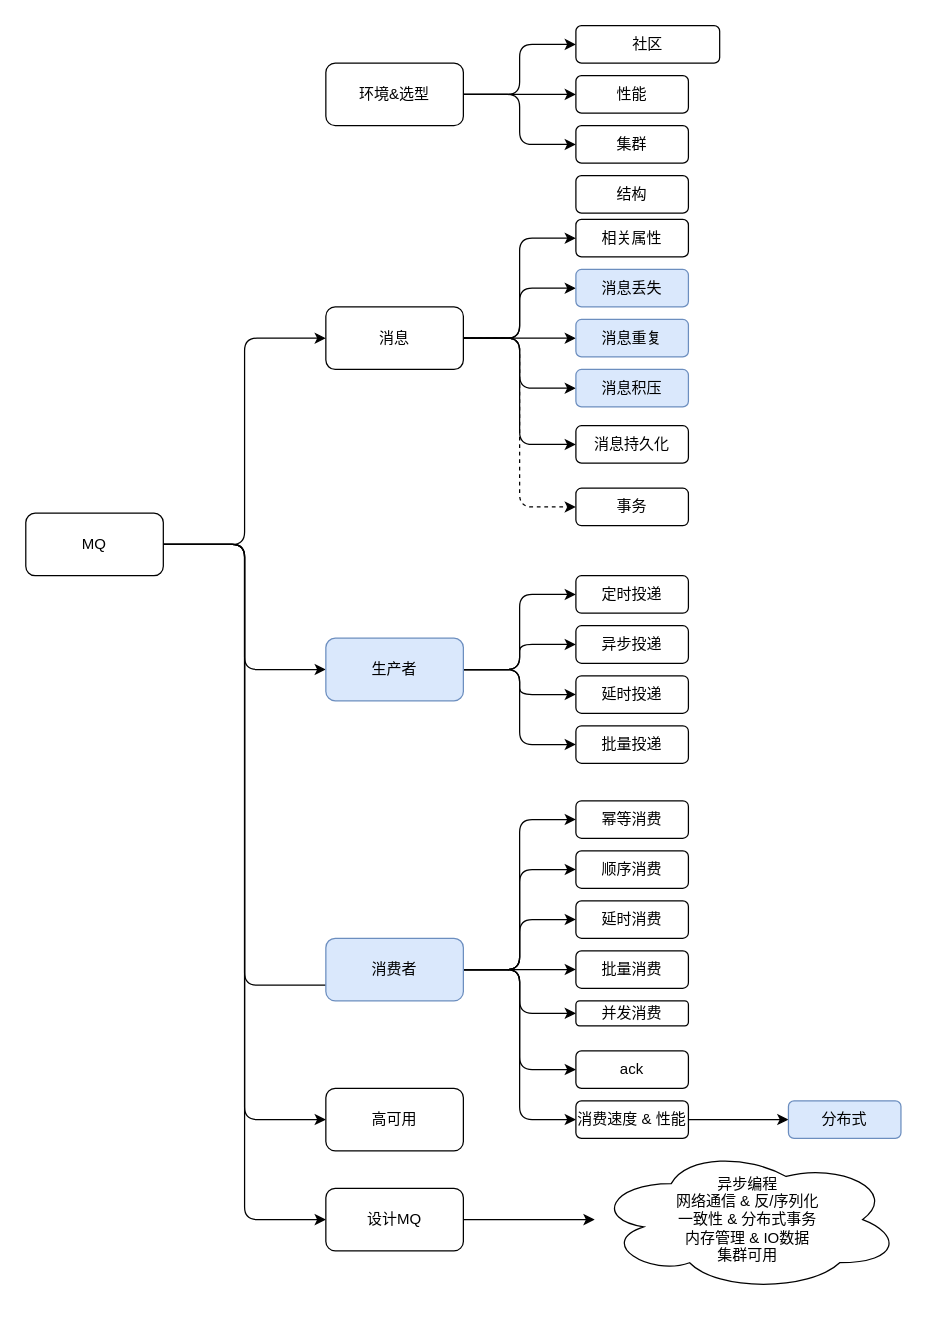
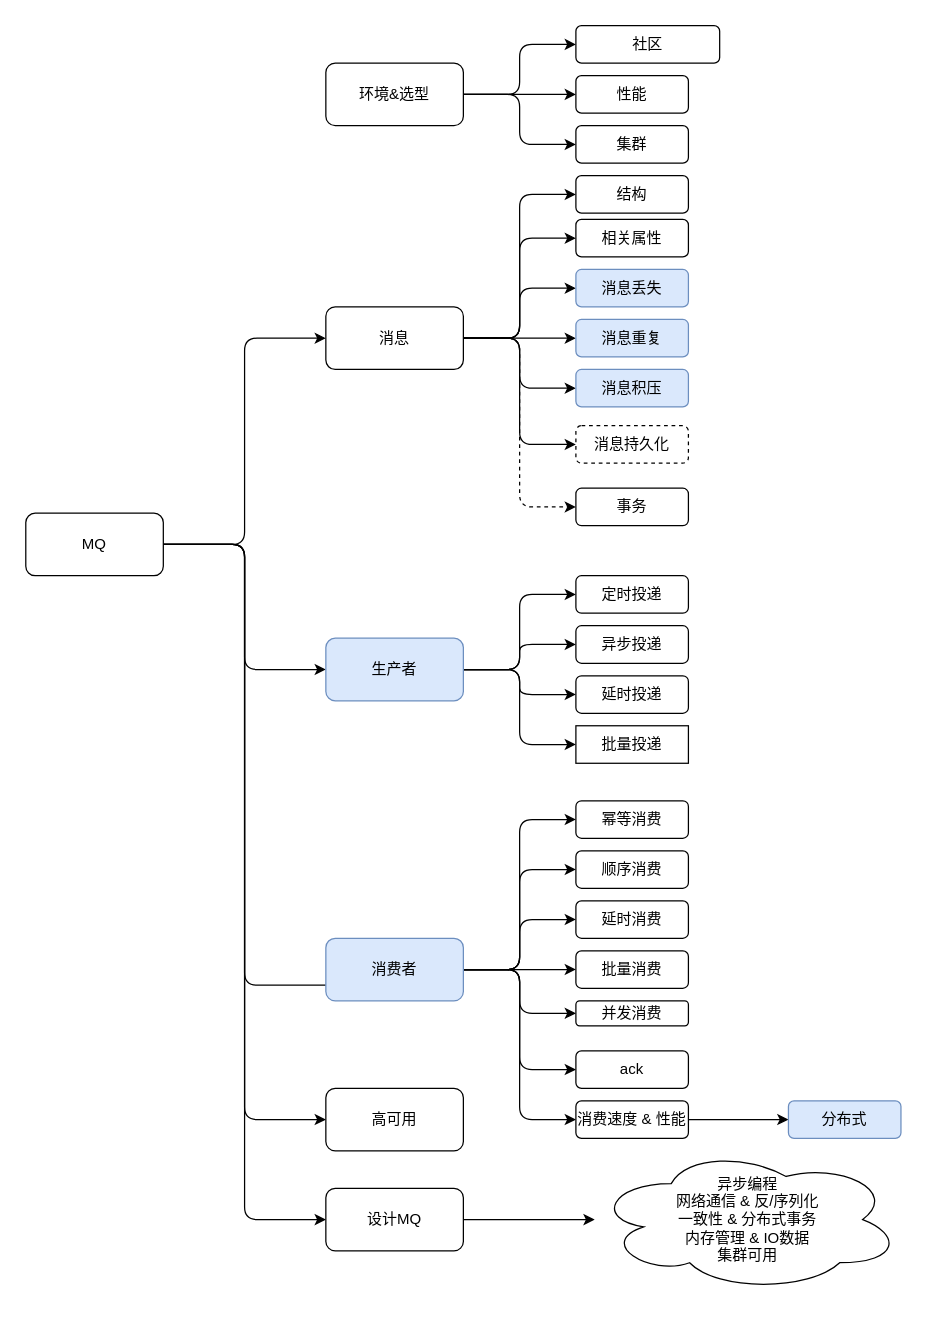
edge "消息" -> "结构": added
node "消息持久化": style solid -> dashed
node "批量投递": shape rounded rectangle -> rectangle
